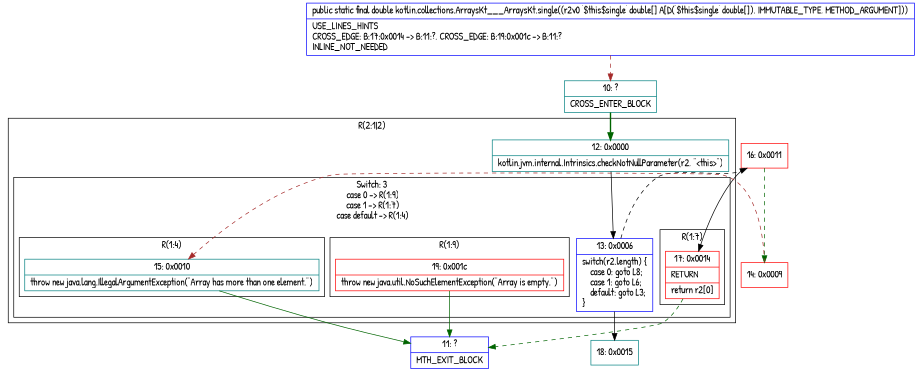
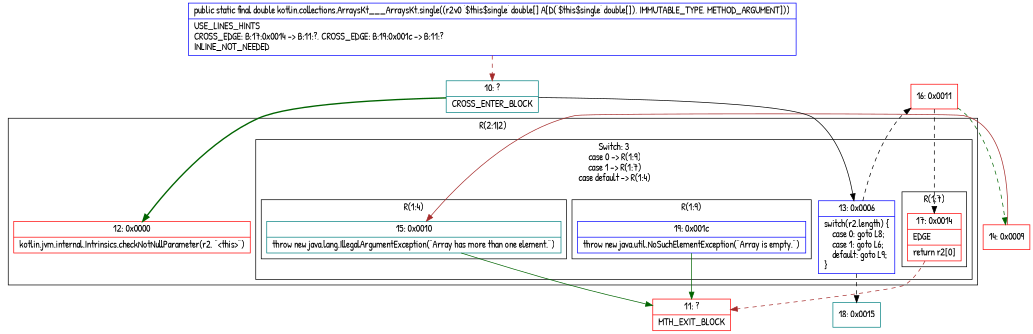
node "12: 0x0000": color teal -> red
edge "14: 0x0009" -> "15: 0x0010": style dashed -> solid
edge "12: 0x0000" -> "13: 0x0006": now "10: ?" -> "13: 0x0006"
edge "16: 0x0011" -> "17: 0x0014": style solid -> dashed
node "19: 0x001c": color red -> blue
node "17: 0x0014": text "RETURN" -> "EDGE"
node "13: 0x0006": text "default: goto L3;" -> "default: goto L9;"
edge "13: 0x0006" -> "18: 0x0015": style solid -> dashed
edge "17: 0x0014" -> "11: ?": color darkgreen -> brown
node "11: ?": color blue -> red
